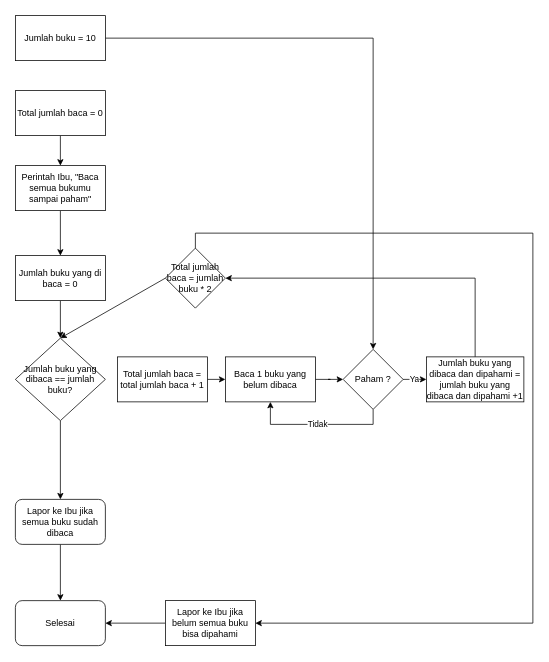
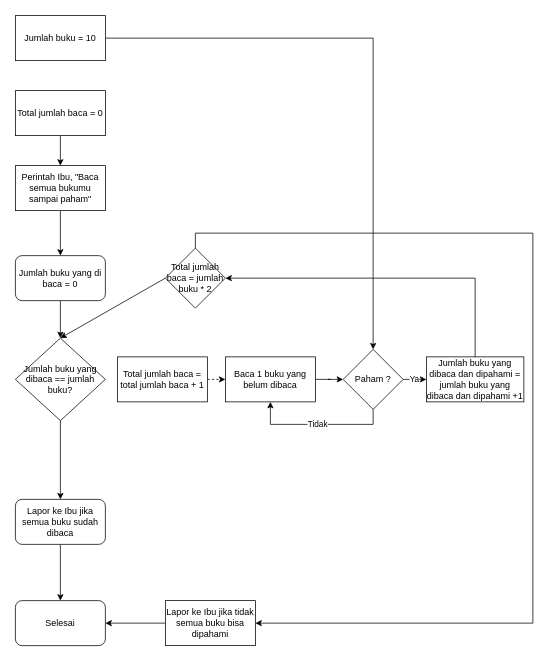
node "Jumlah buku yang di baca = 0": shape rectangle -> rounded rectangle
edge "Total jumlah baca = total jumlah baca + 1" -> "Baca 1 buku yang belum dibaca": style solid -> dashed
node "Lapor ke Ibu jika belum semua buku bisa dipahami": label "Lapor ke Ibu jika belum semua buku bisa dipahami" -> "Lapor ke Ibu jika tidak semua buku bisa dipahami"
